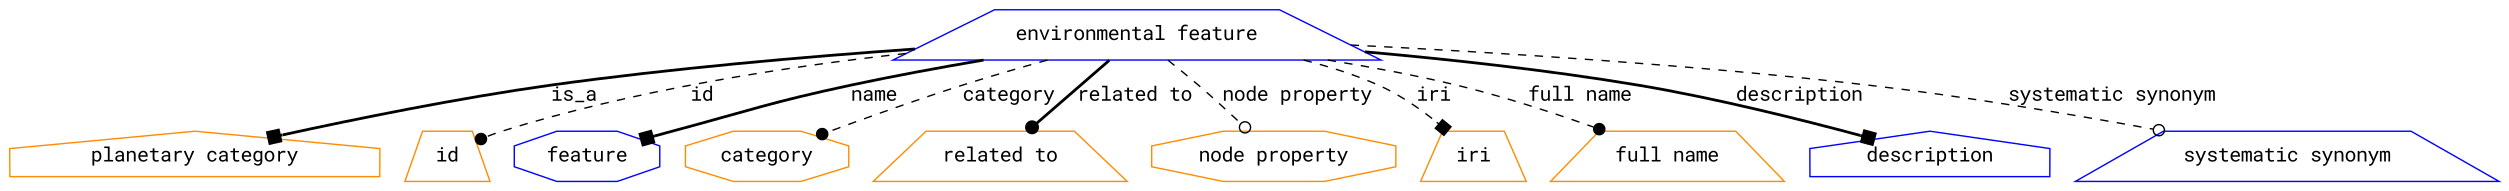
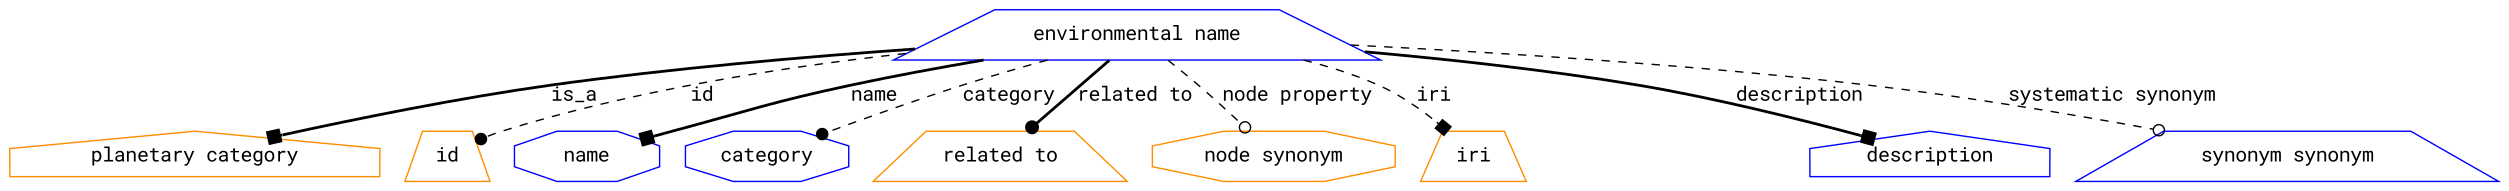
node "environmental feature": label "environmental feature" -> "environmental name"
node "feature": label "feature" -> "name"
node "category": color darkorange -> blue
node "node property": label "node property" -> "node synonym"
node "full name": removed
node "systematic synonym": label "systematic synonym" -> "synonym synonym"
